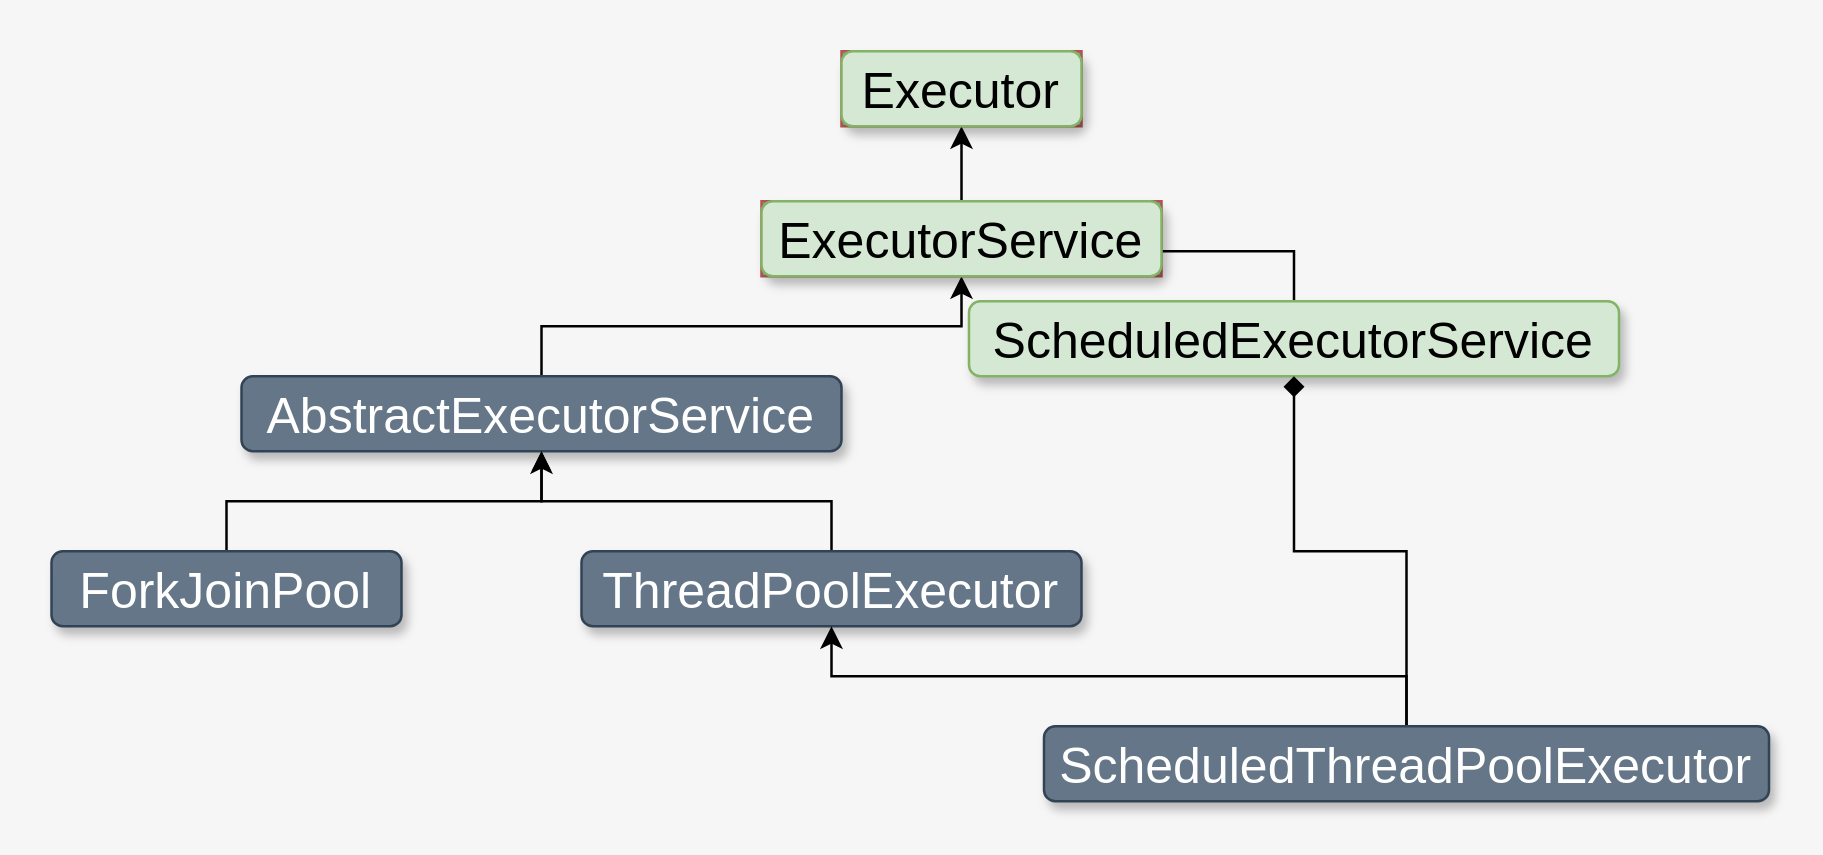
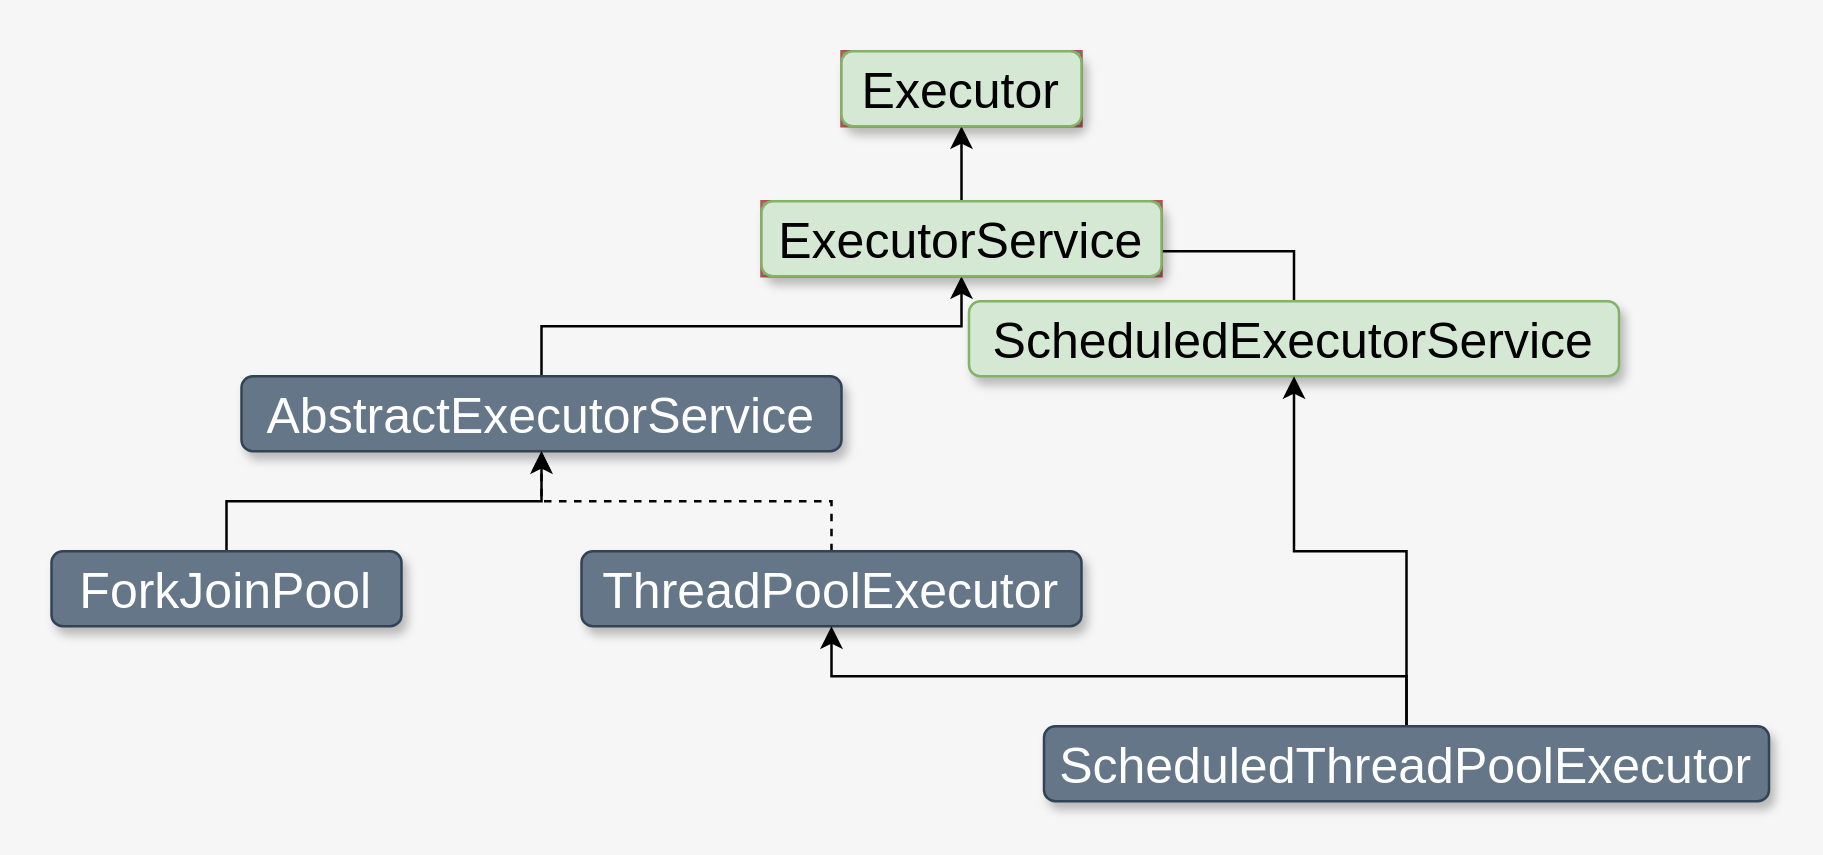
edge "ScheduledThreadPoolExecutor" -> "ScheduledExecutorService": arrowhead diamond -> classic
edge "ThreadPoolExecutor" -> "AbstractExecutorService": style solid -> dashed
